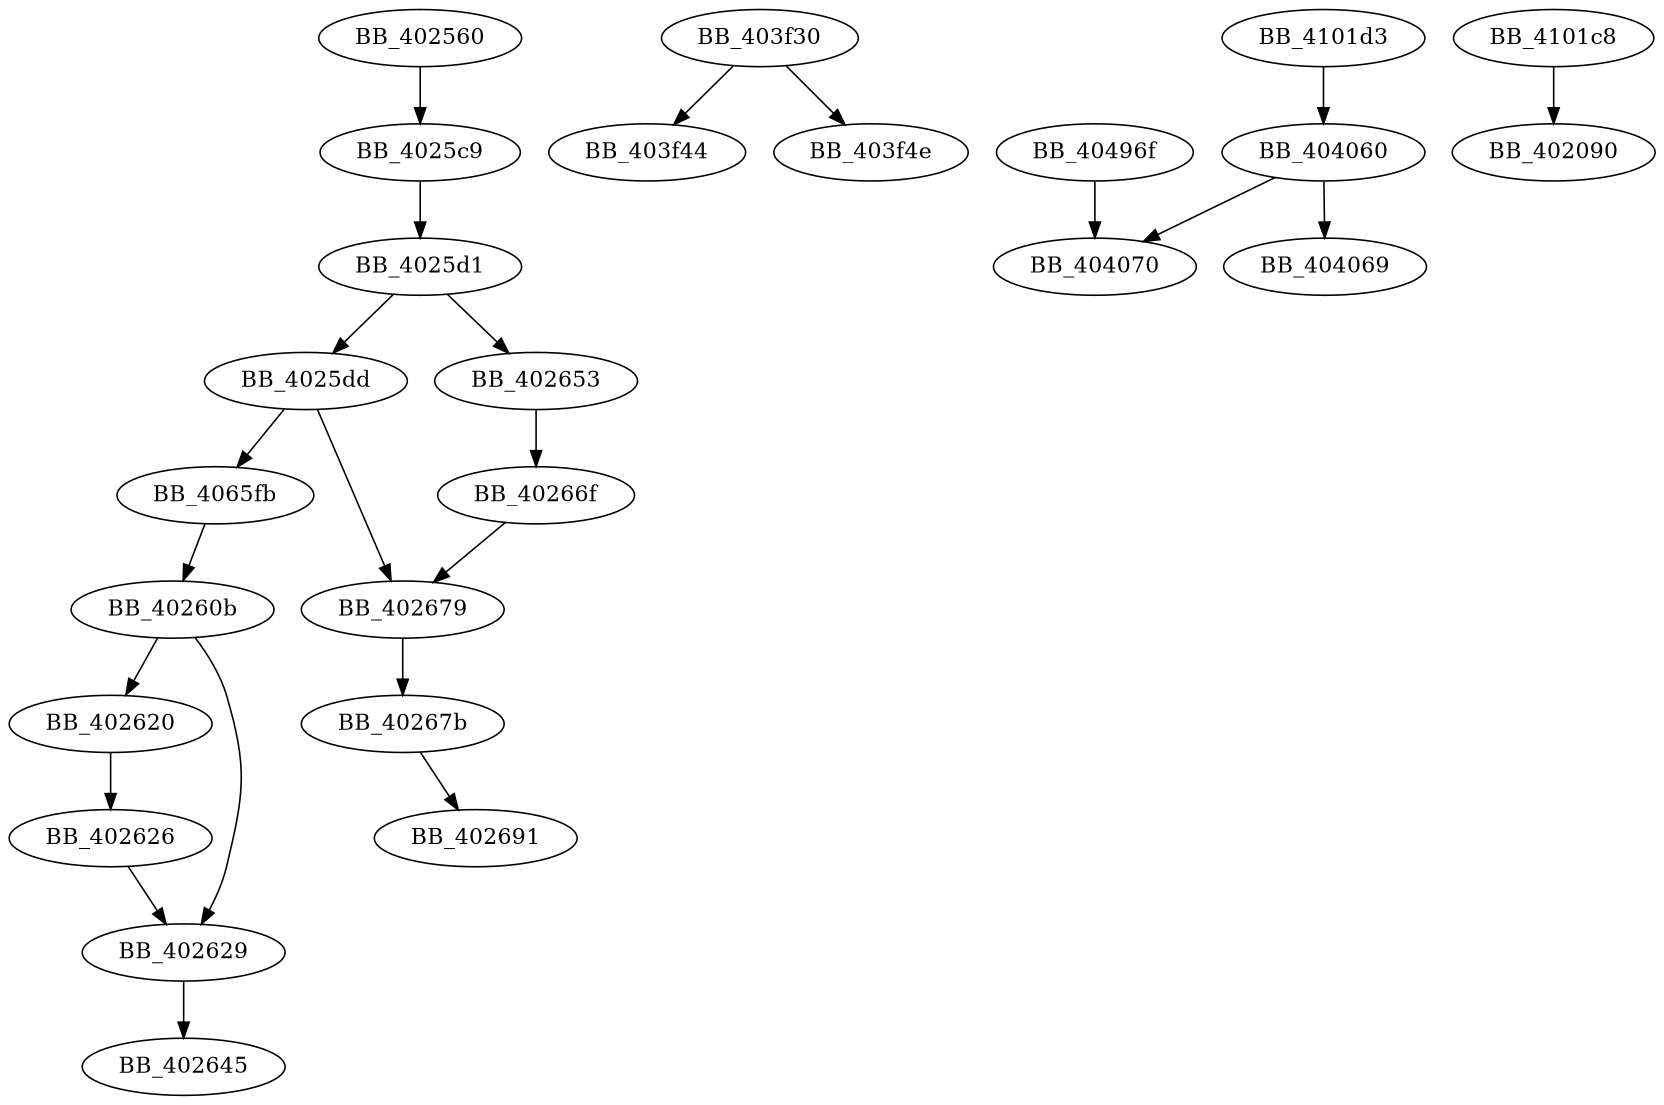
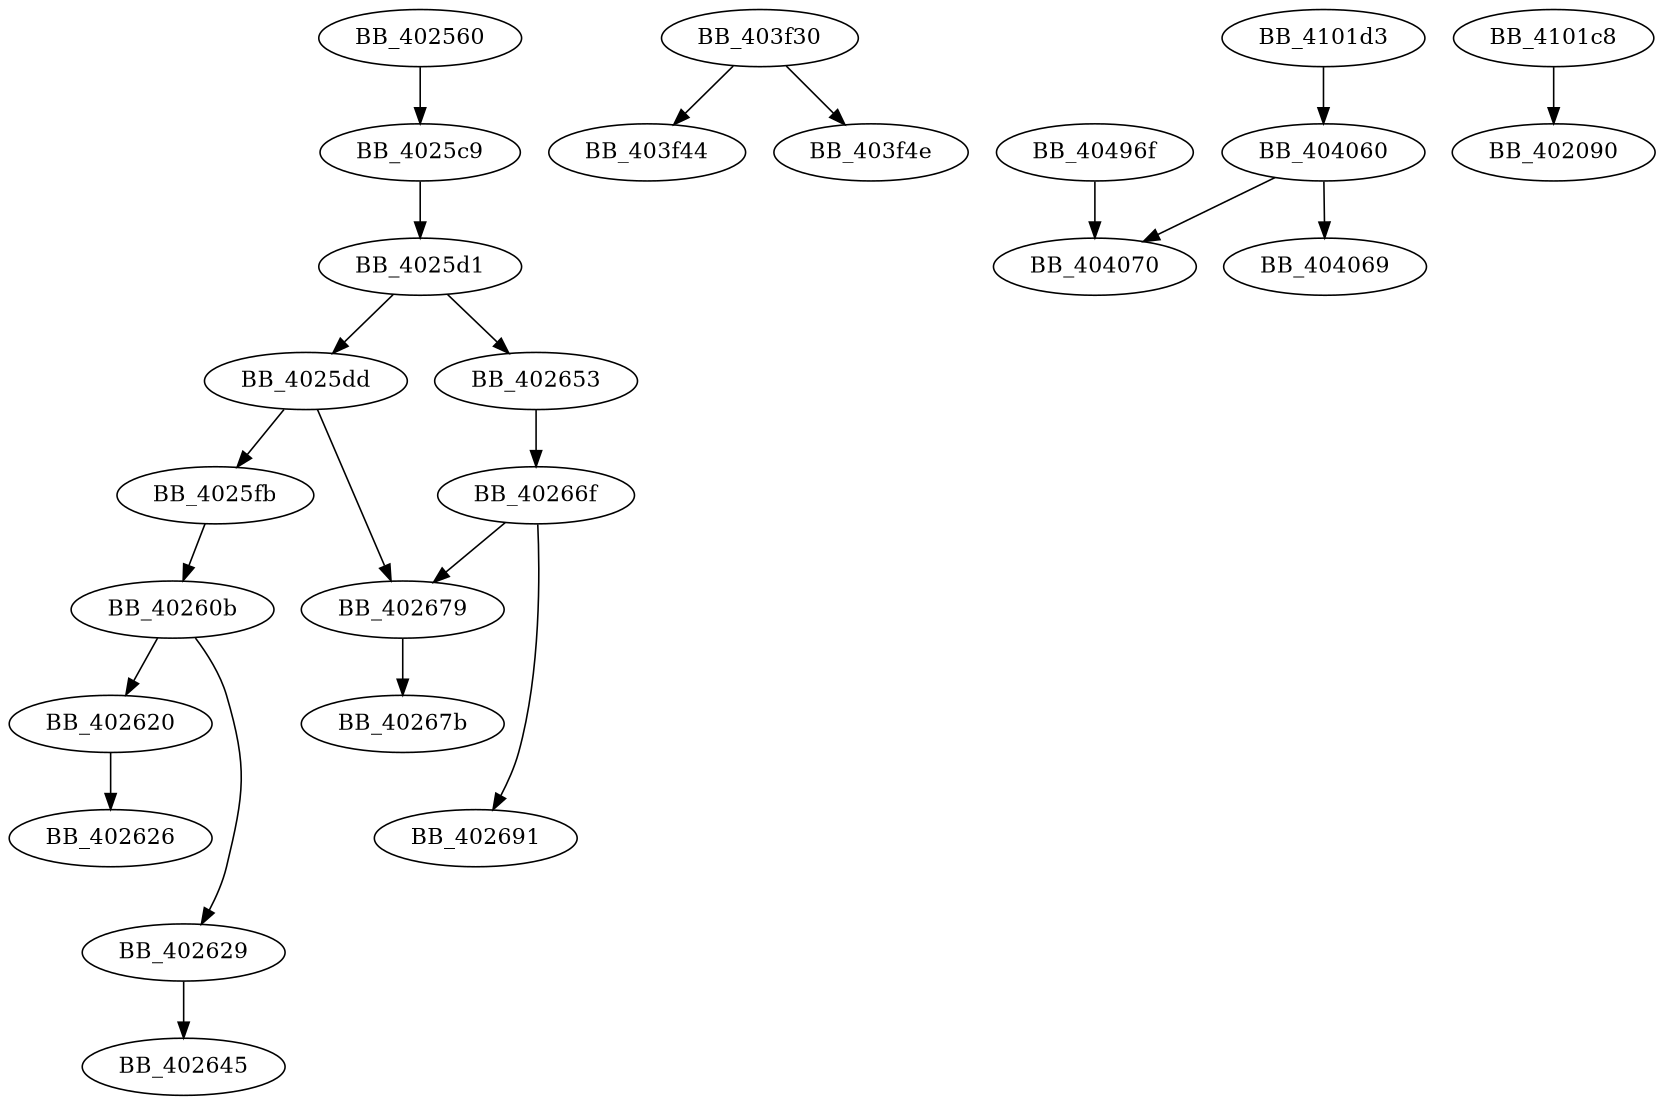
node "BB_4065fb": label "BB_4065fb" -> "BB_4025fb"
edge "BB_40267b" -> "BB_402691": now "BB_40266f" -> "BB_402691"
edge "BB_402626" -> "BB_402629": removed
